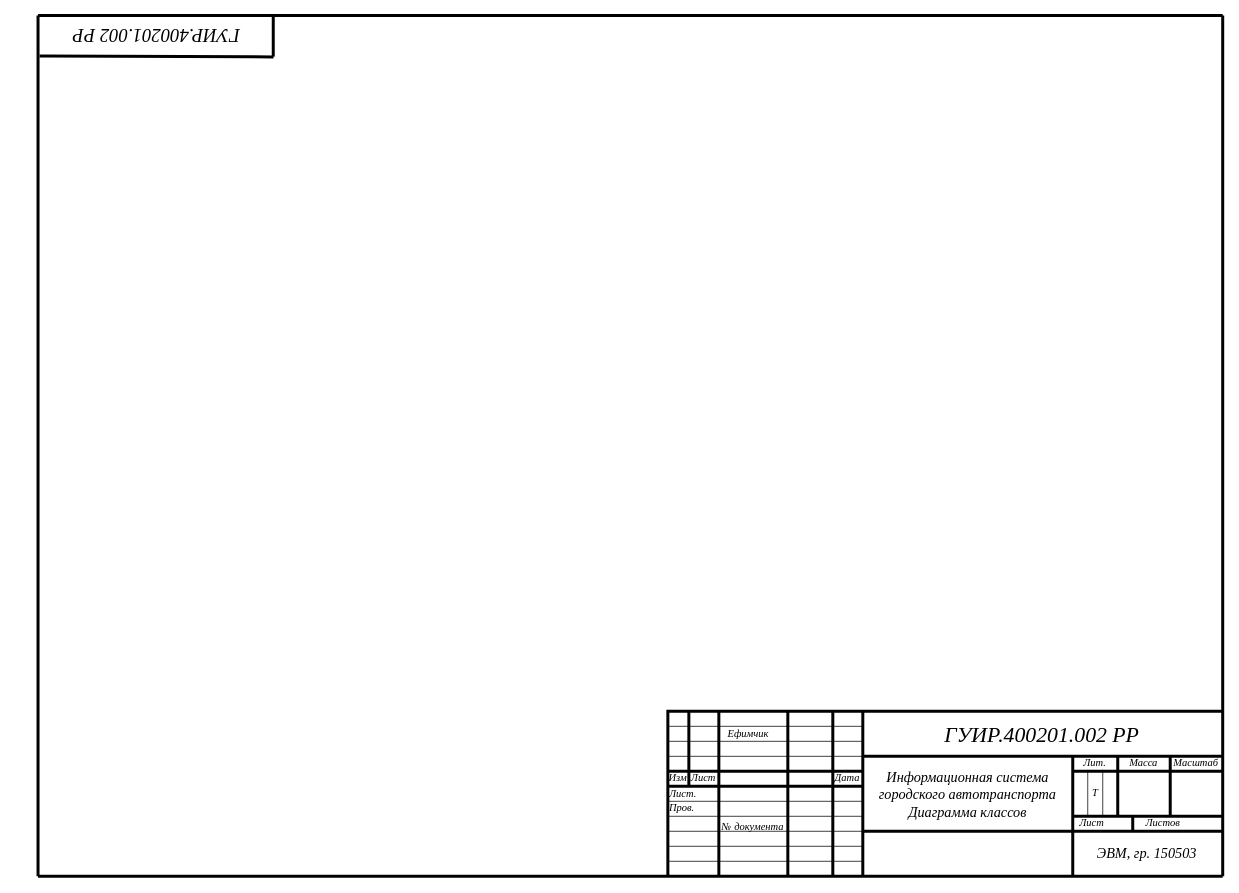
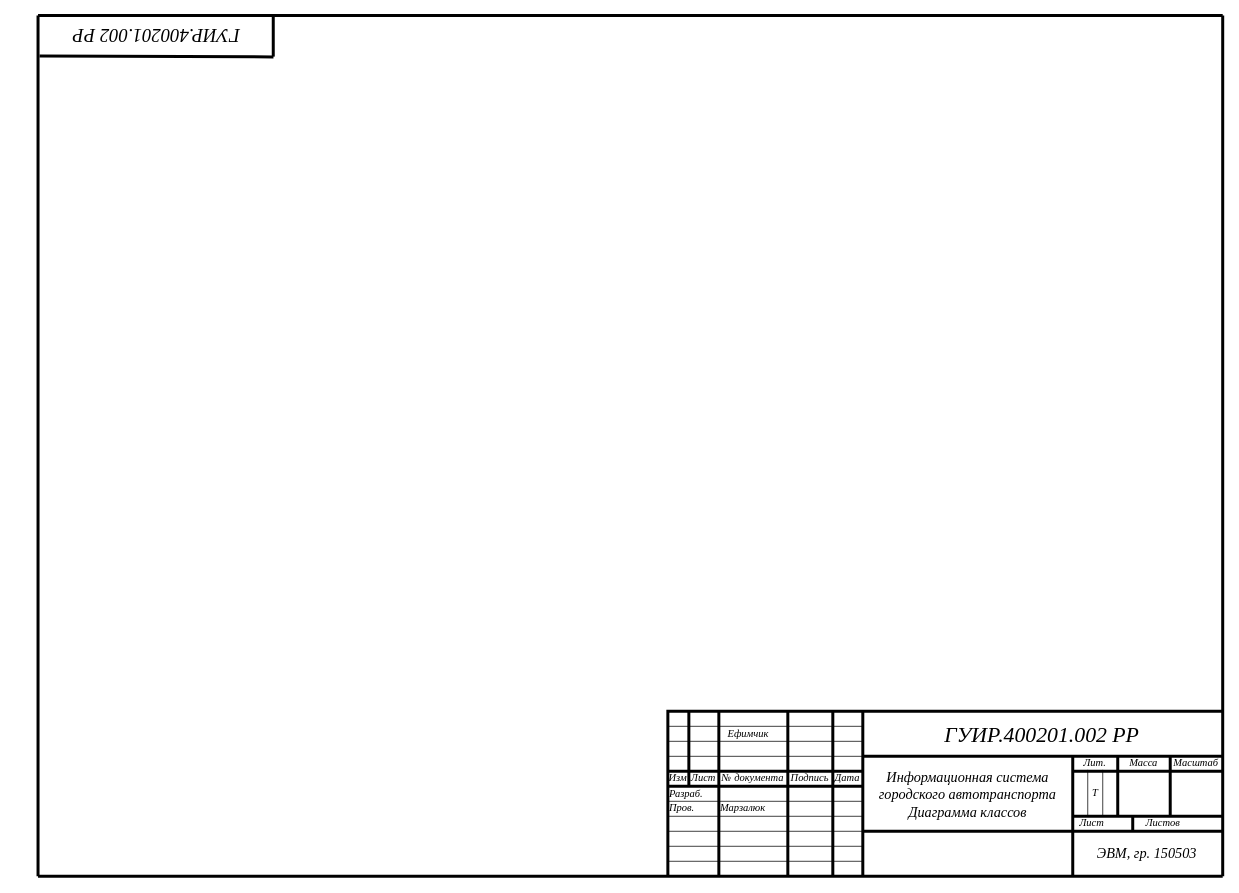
node "Подпись": added
node "Лист.": label "Лист." -> "Разраб."
node "Марзалюк": added
node "№ документа": moved (753, 828) -> (753, 779)
